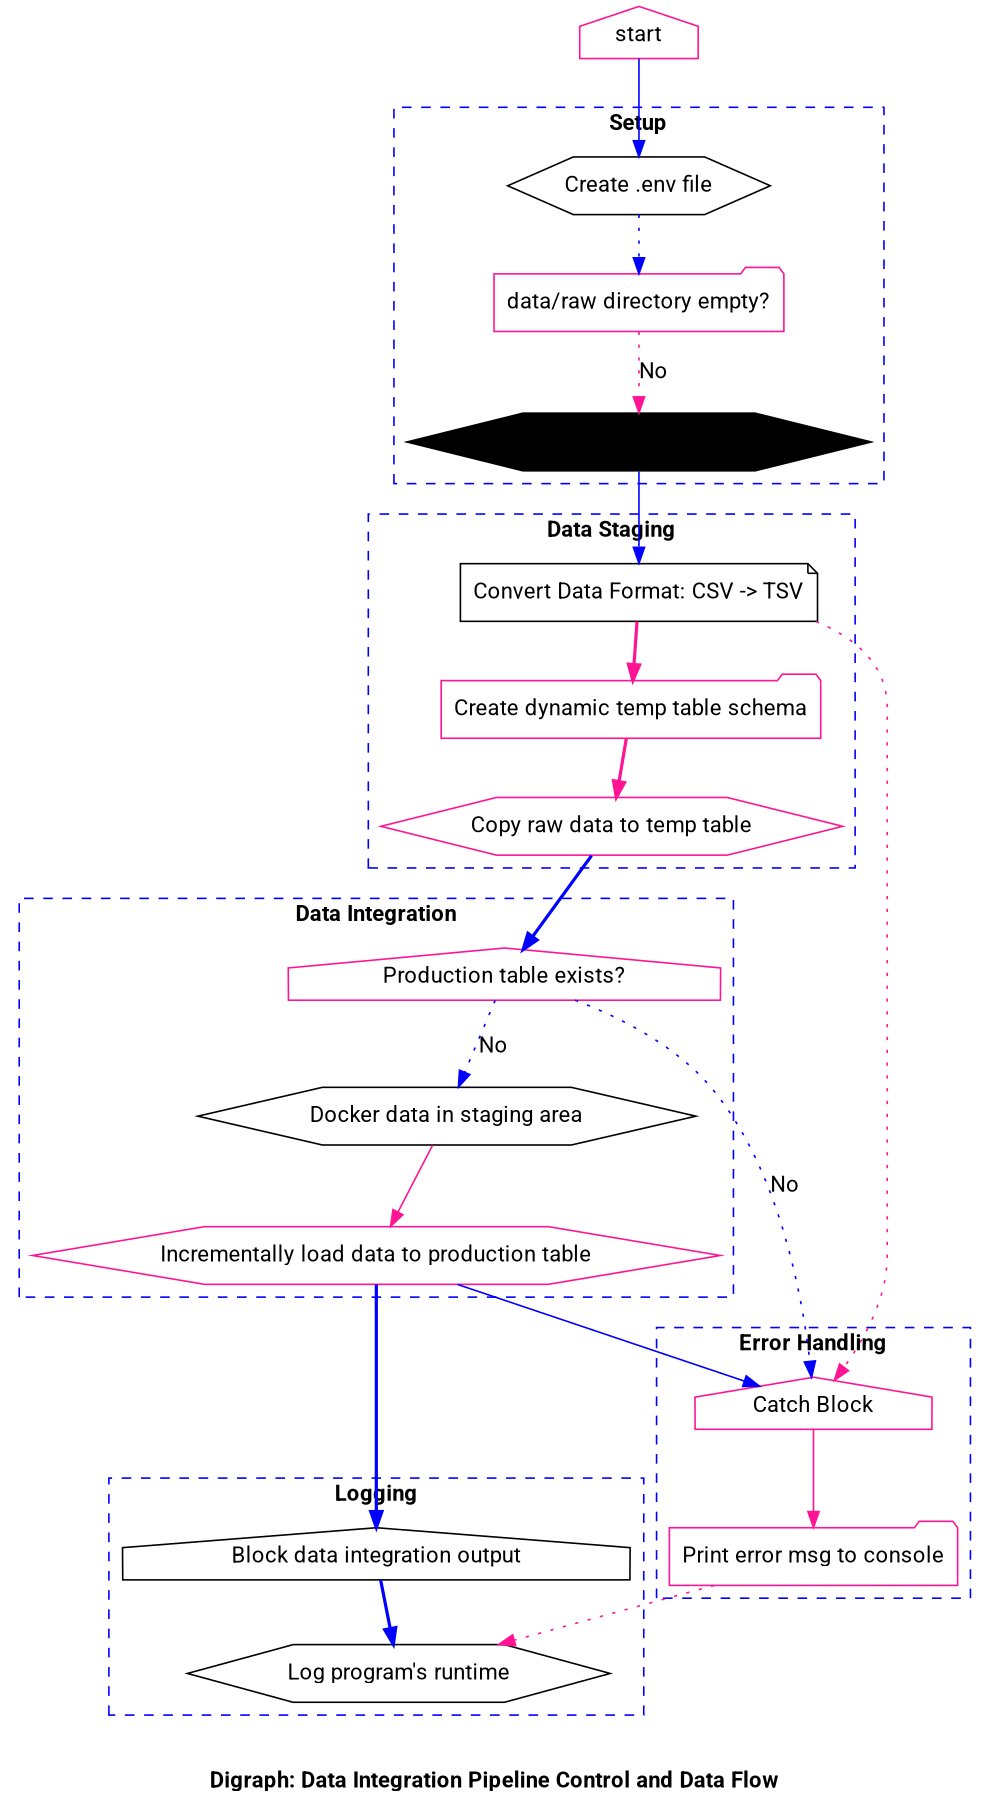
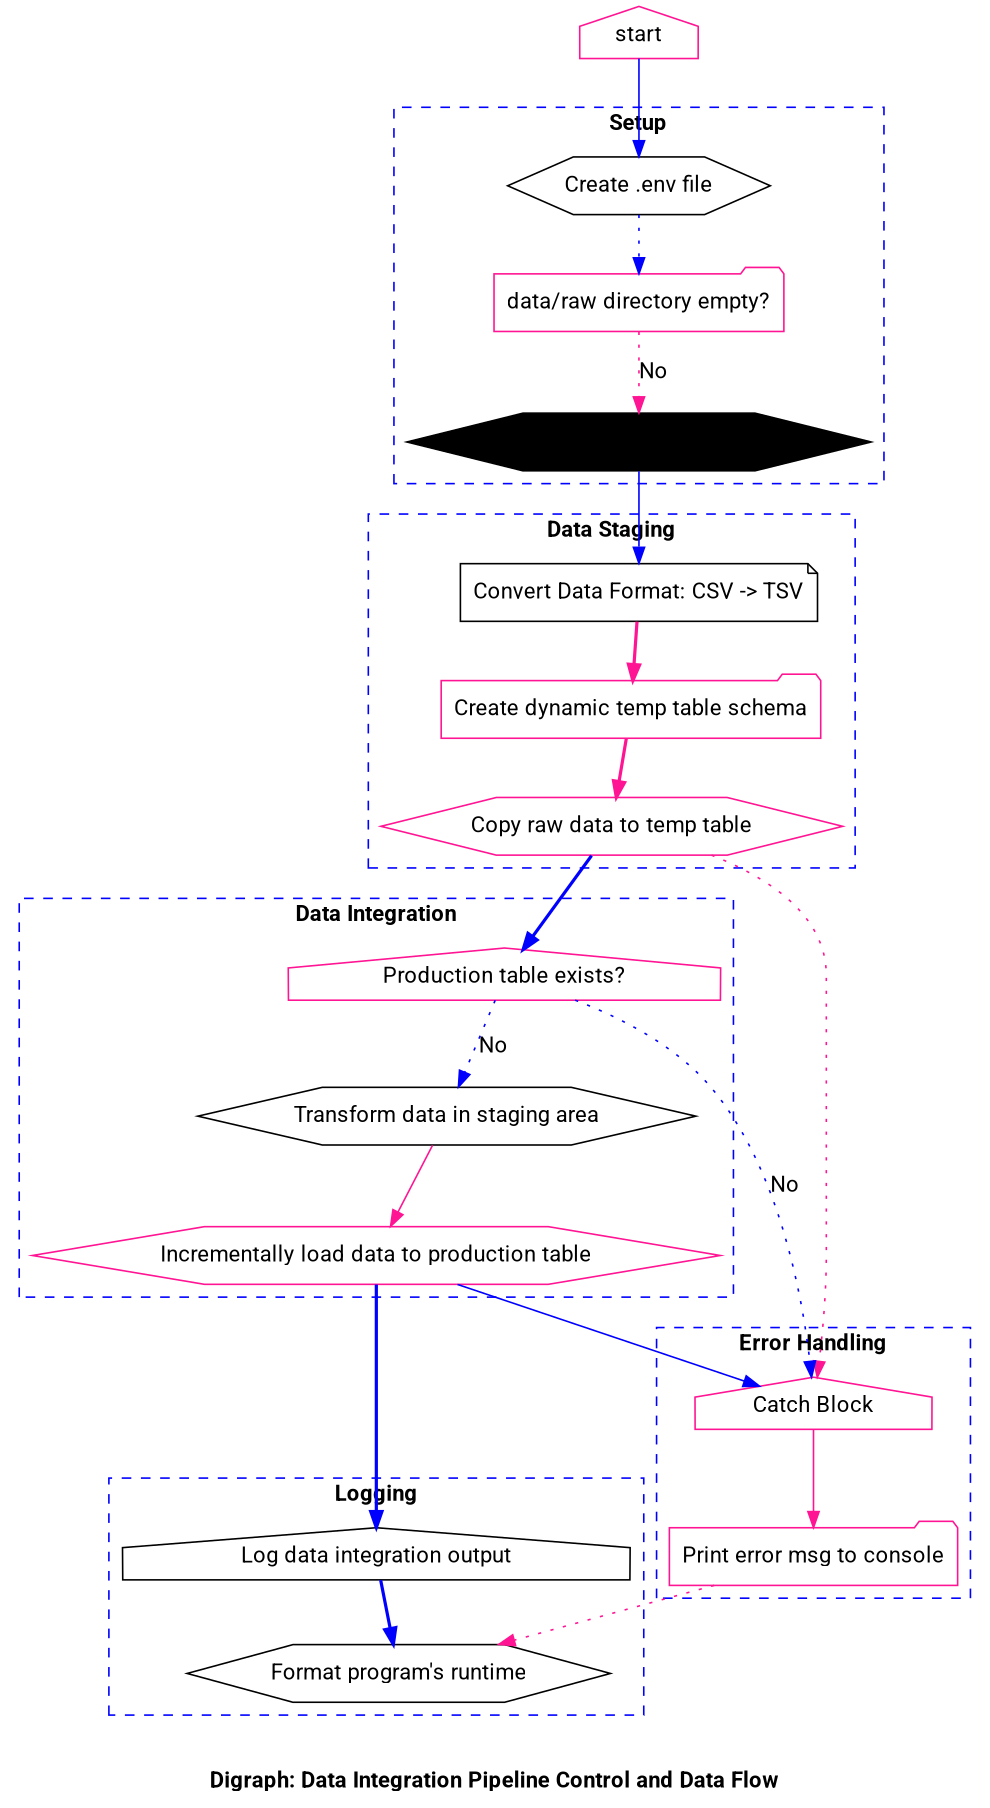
edge "Convert Data Format: CSV -> TSV" -> "Catch Block": now "Copy raw data to temp table" -> "Catch Block"
node "Docker data in staging area": label "Docker data in staging area" -> "Transform data in staging area"
node "Block data integration output": label "Block data integration output" -> "Log data integration output"
node "Log program's runtime": label "Log program's runtime" -> "Format program's runtime"
